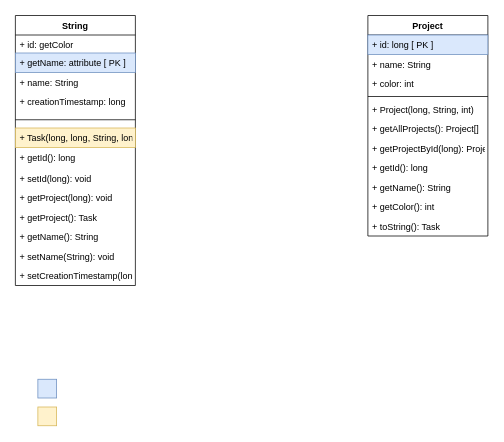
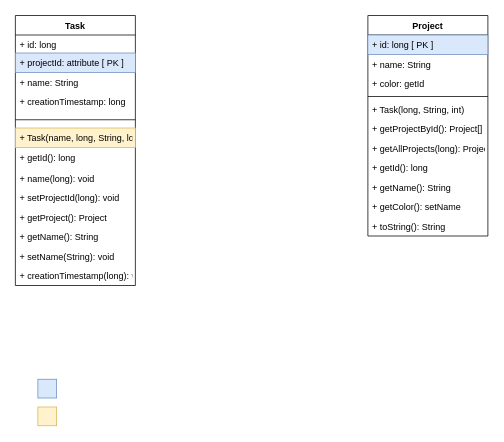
node "String": label "String" -> "Task"
node "+ id: getColor": label "+ id: getColor" -> "+ id: long"
node "+ getName: attribute [ PK ]": label "+ getName: attribute [ PK ]" -> "+ projectId: attribute [ PK ]"
node "+ color: int": label "+ color: int" -> "+ color: getId"
node "+ Project(long, String, int)": label "+ Project(long, String, int)" -> "+ Task(long, String, int)"
node "+ getAllProjects(): Project[]": label "+ getAllProjects(): Project[]" -> "+ getProjectById(): Project[]"
node "+ Task(long, long, String, long) [ FK ]": label "+ Task(long, long, String, long) [ FK ]" -> "+ Task(name, long, String, long) [ FK ]"
node "+ getProjectById(long): Project": label "+ getProjectById(long): Project" -> "+ getAllProjects(long): Project"
node "+ setId(long): void": label "+ setId(long): void" -> "+ name(long): void"
node "+ getProject(long): void": label "+ getProject(long): void" -> "+ setProjectId(long): void"
node "+ getColor(): int": label "+ getColor(): int" -> "+ getColor(): setName"
node "+ getProject(): Task": label "+ getProject(): Task" -> "+ getProject(): Project"
node "+ toString(): Task": label "+ toString(): Task" -> "+ toString(): String"
node "+ setCreationTimestamp(long): void": label "+ setCreationTimestamp(long): void" -> "+ creationTimestamp(long): void"
